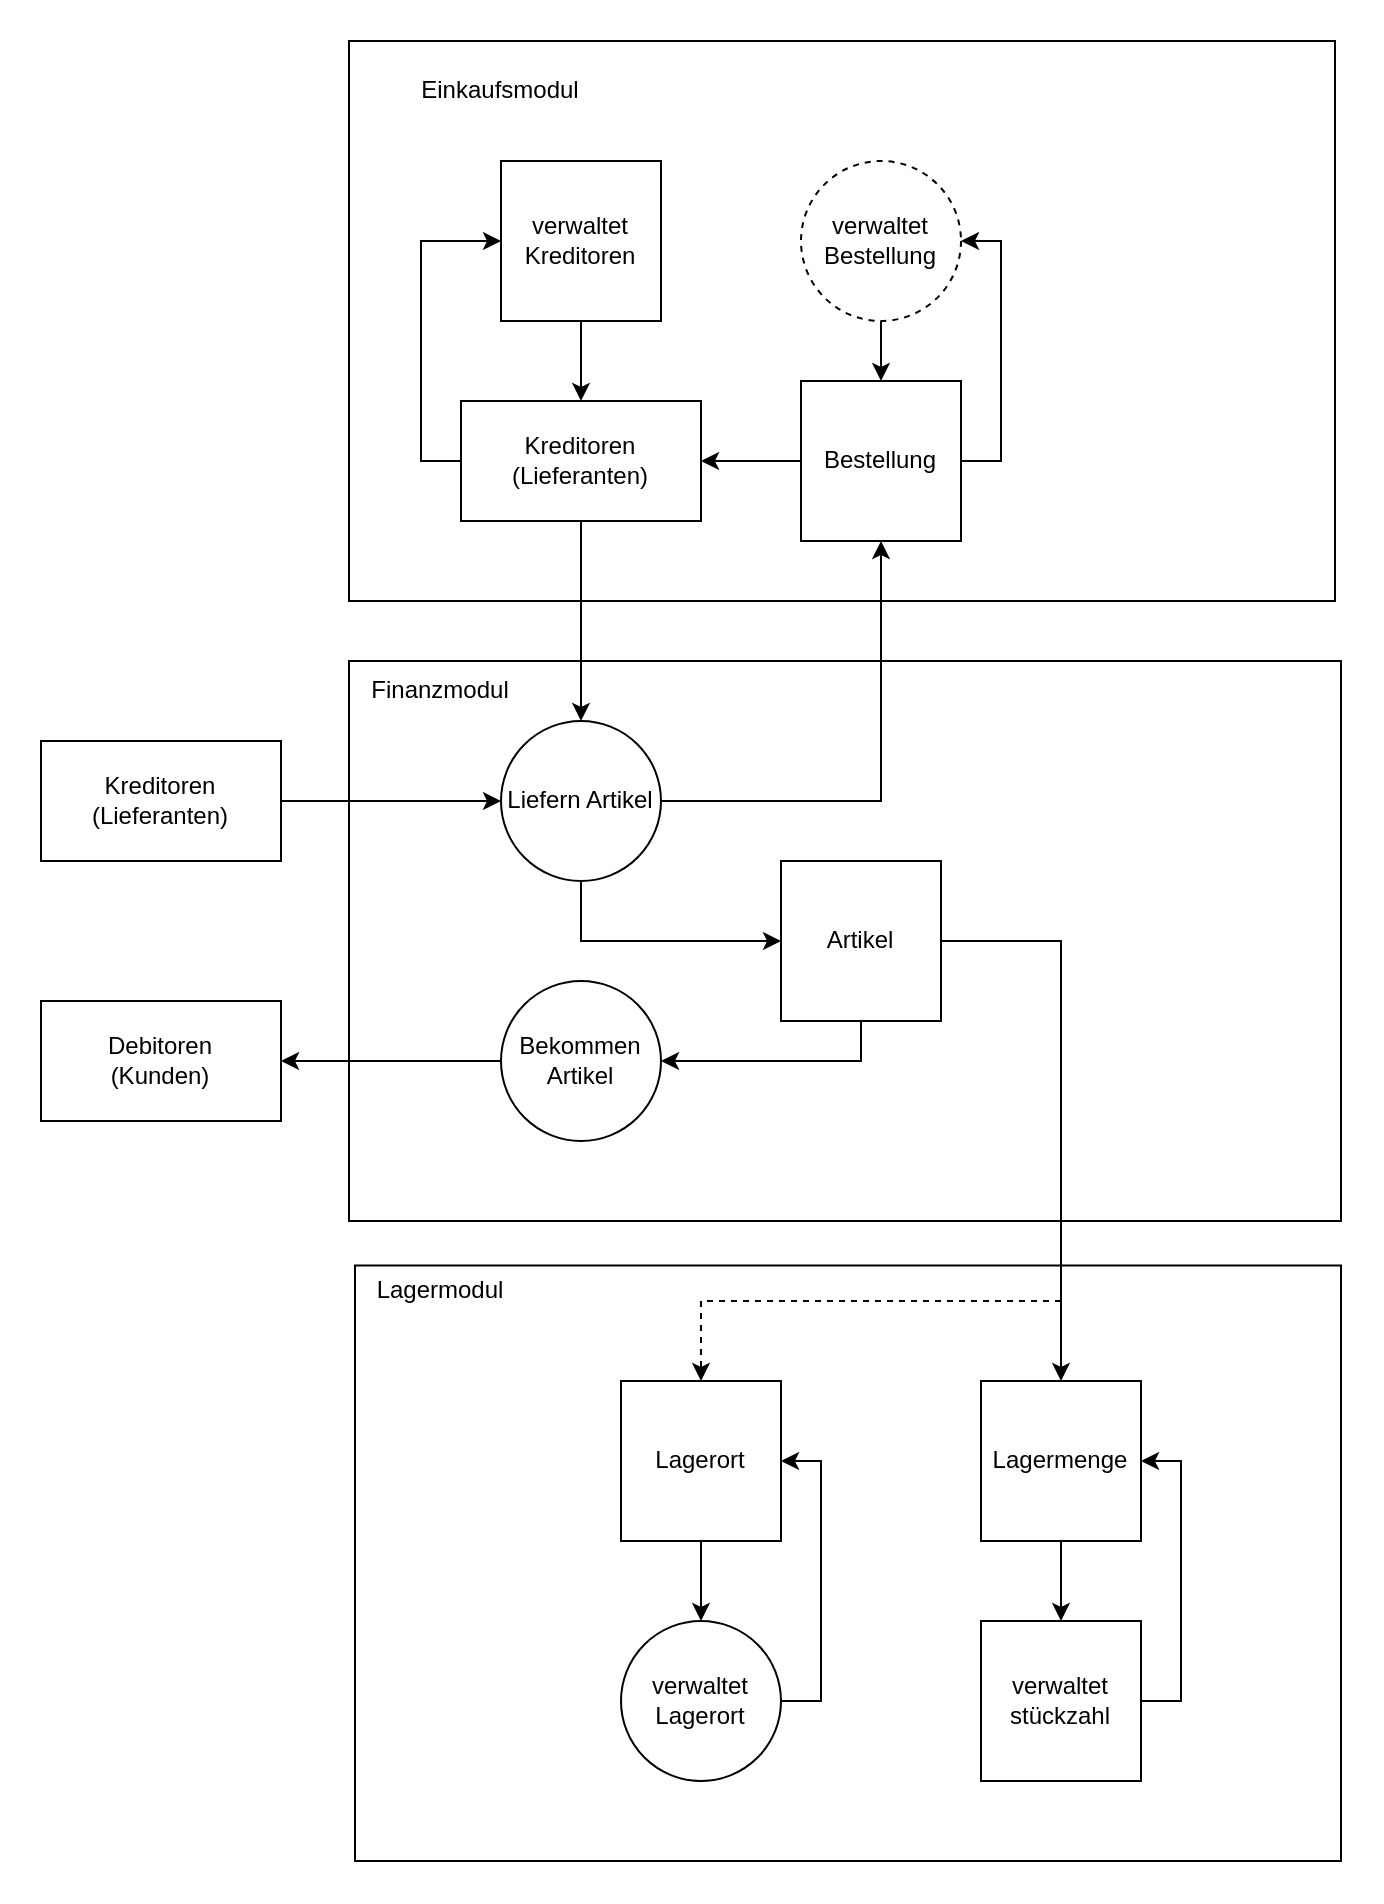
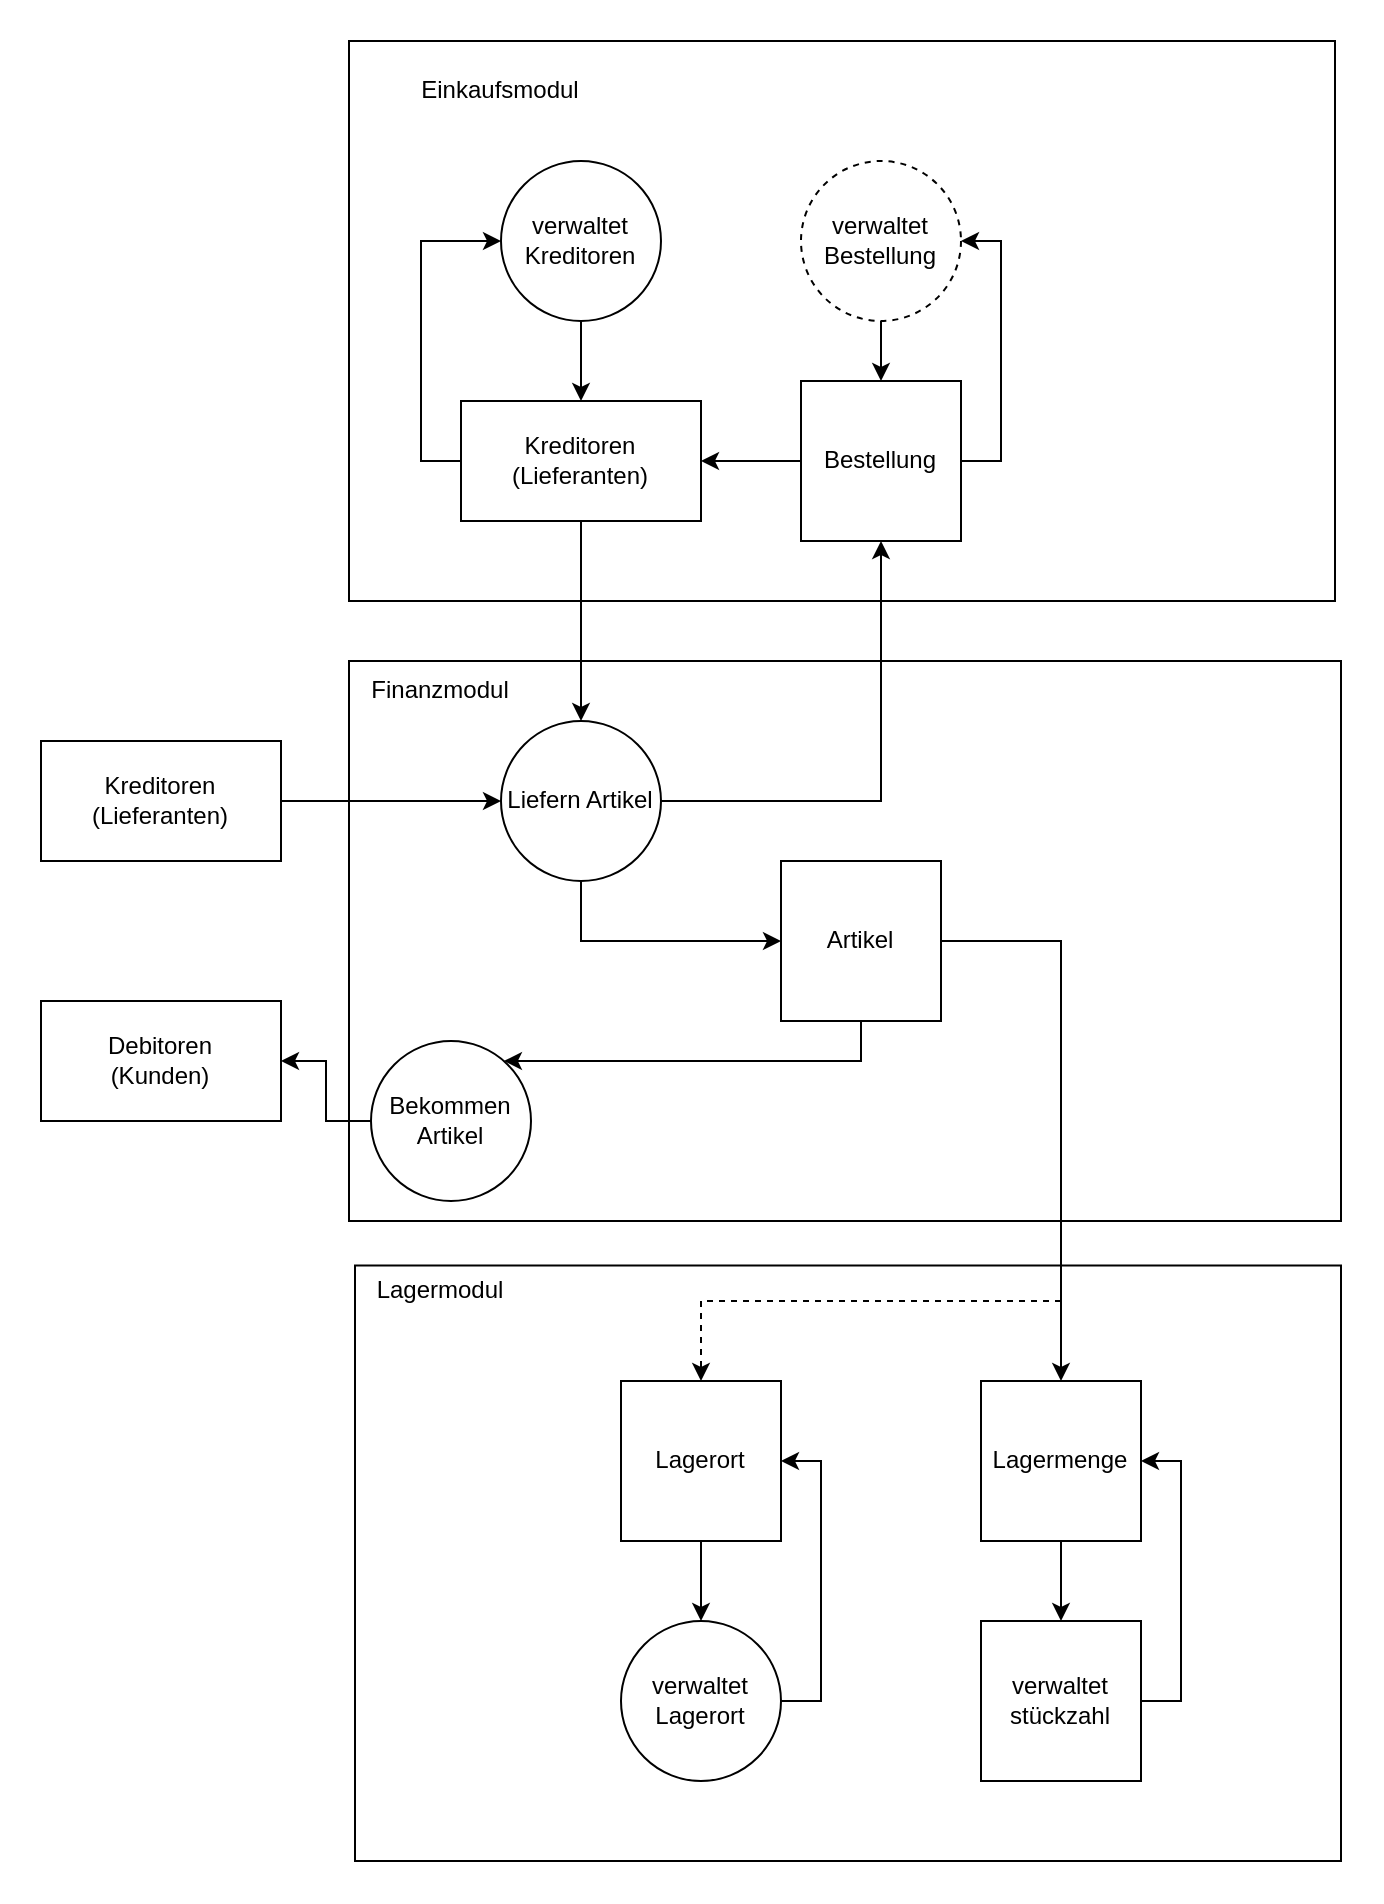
node "verwaltet Kreditoren": shape rectangle -> ellipse
node "Bekommen Artikel": moved (581, 1061) -> (451, 1121)
